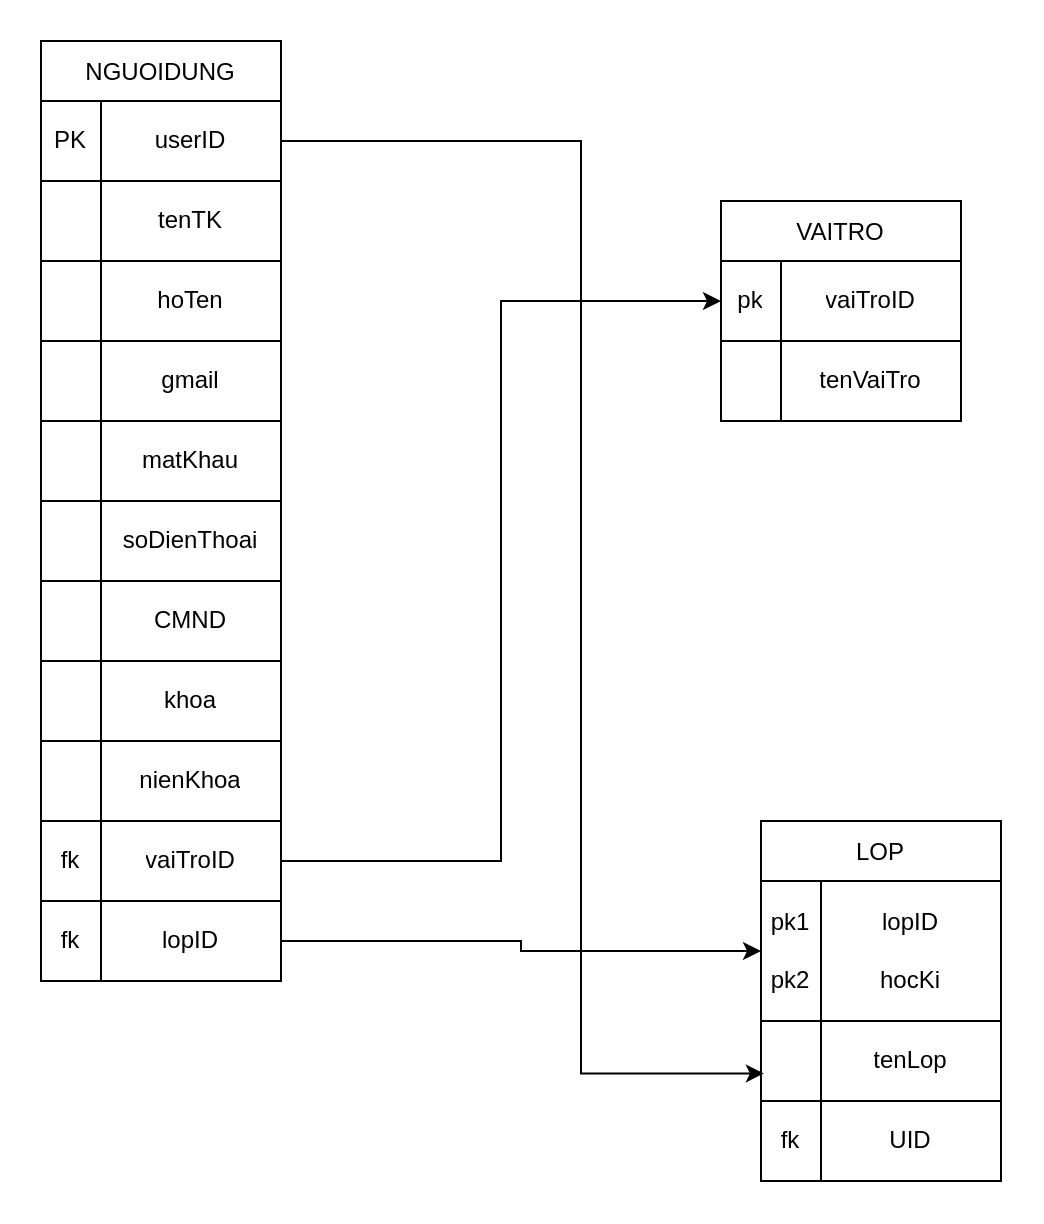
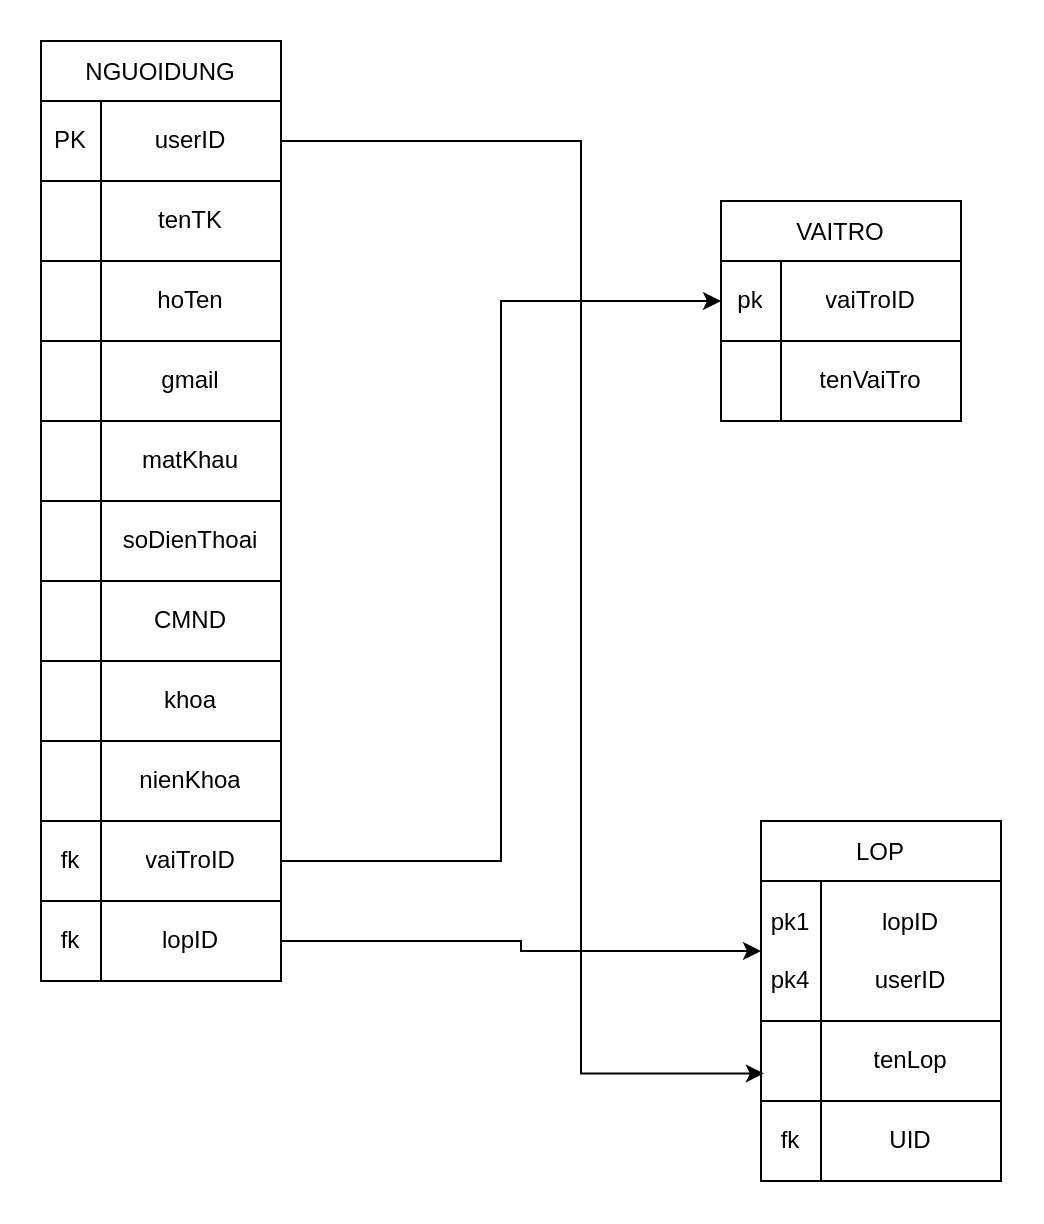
node "pk1 pk2": label "pk1 pk2" -> "pk1 pk4"
node "lopID hocKi": label "lopID hocKi" -> "lopID userID"
